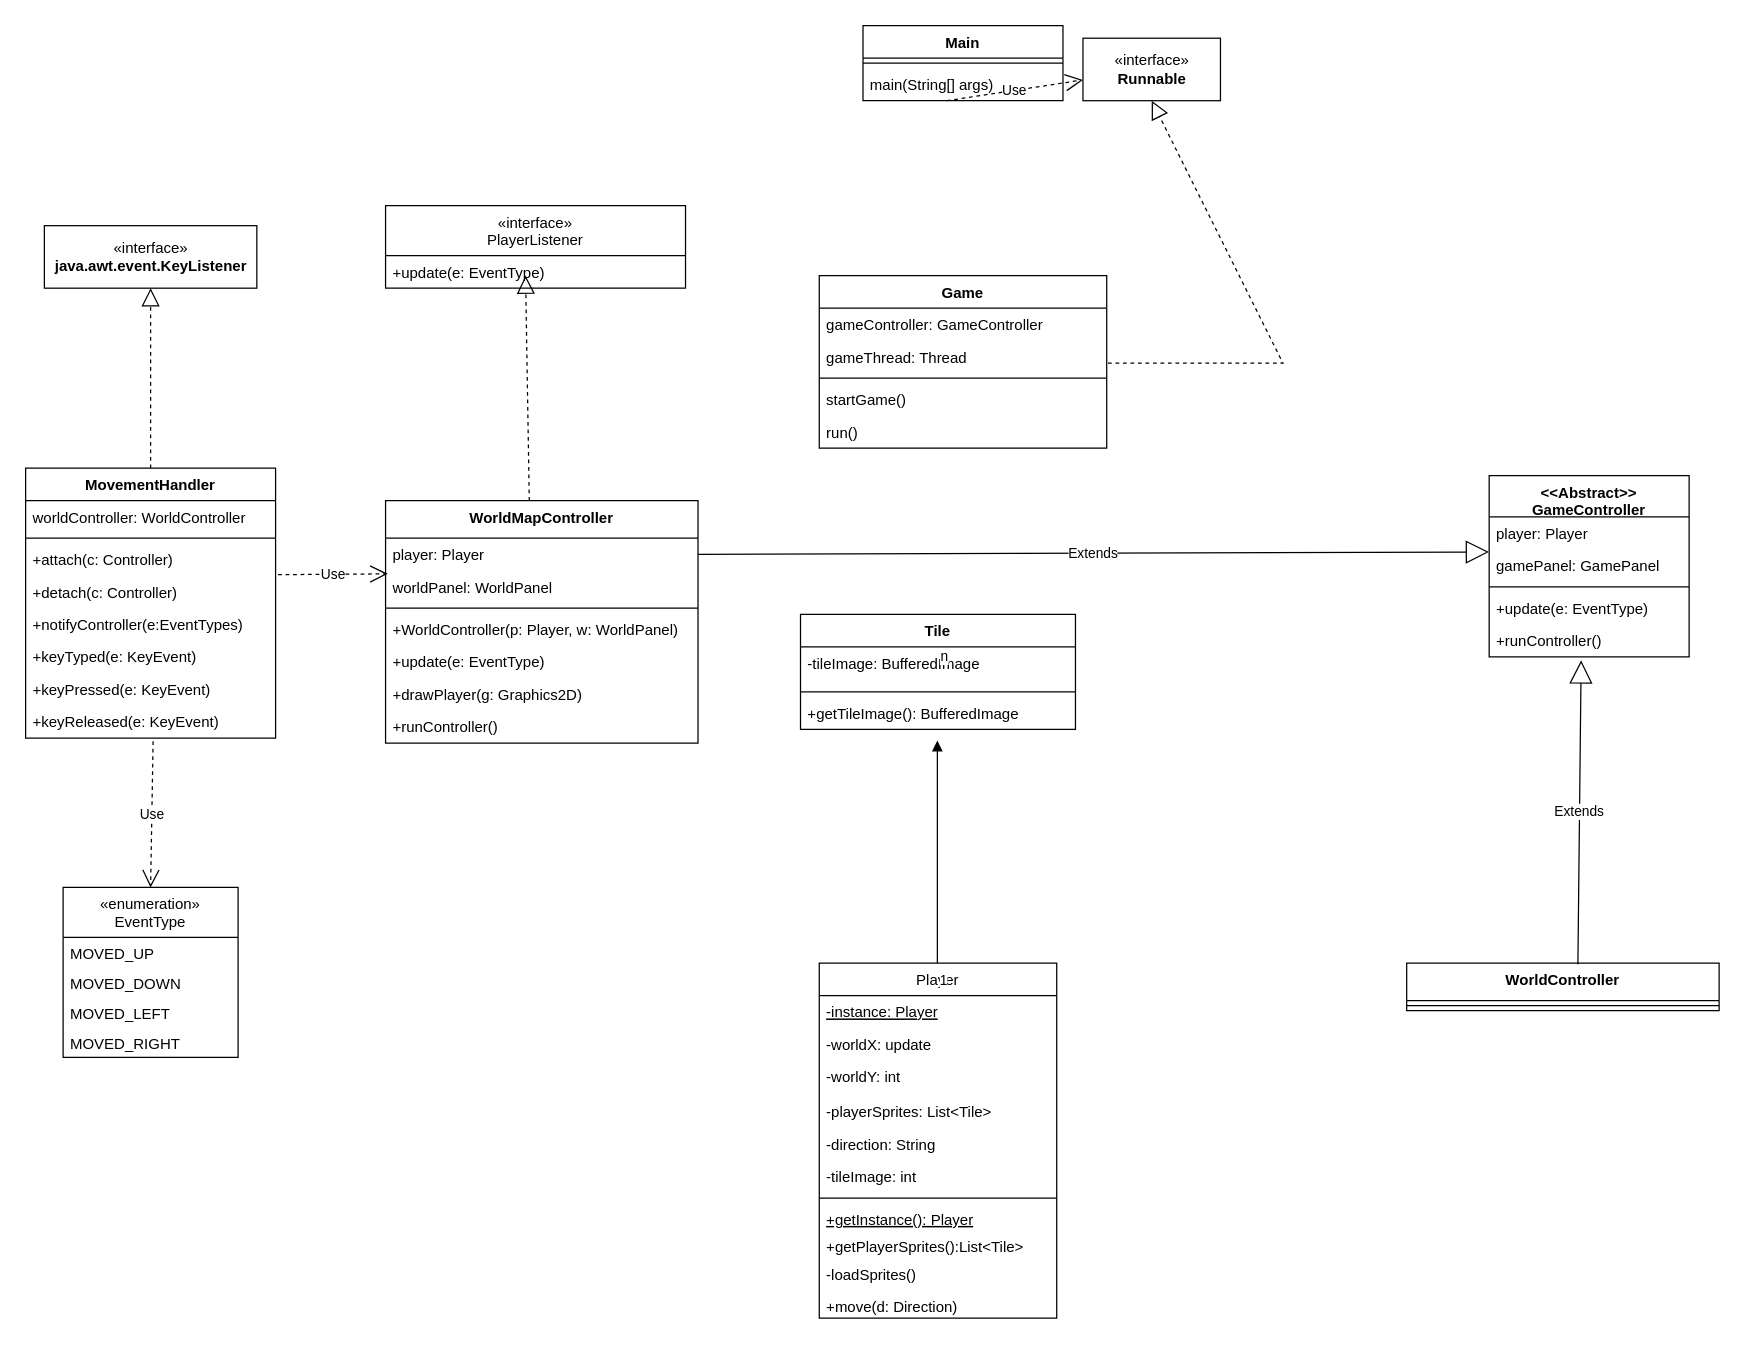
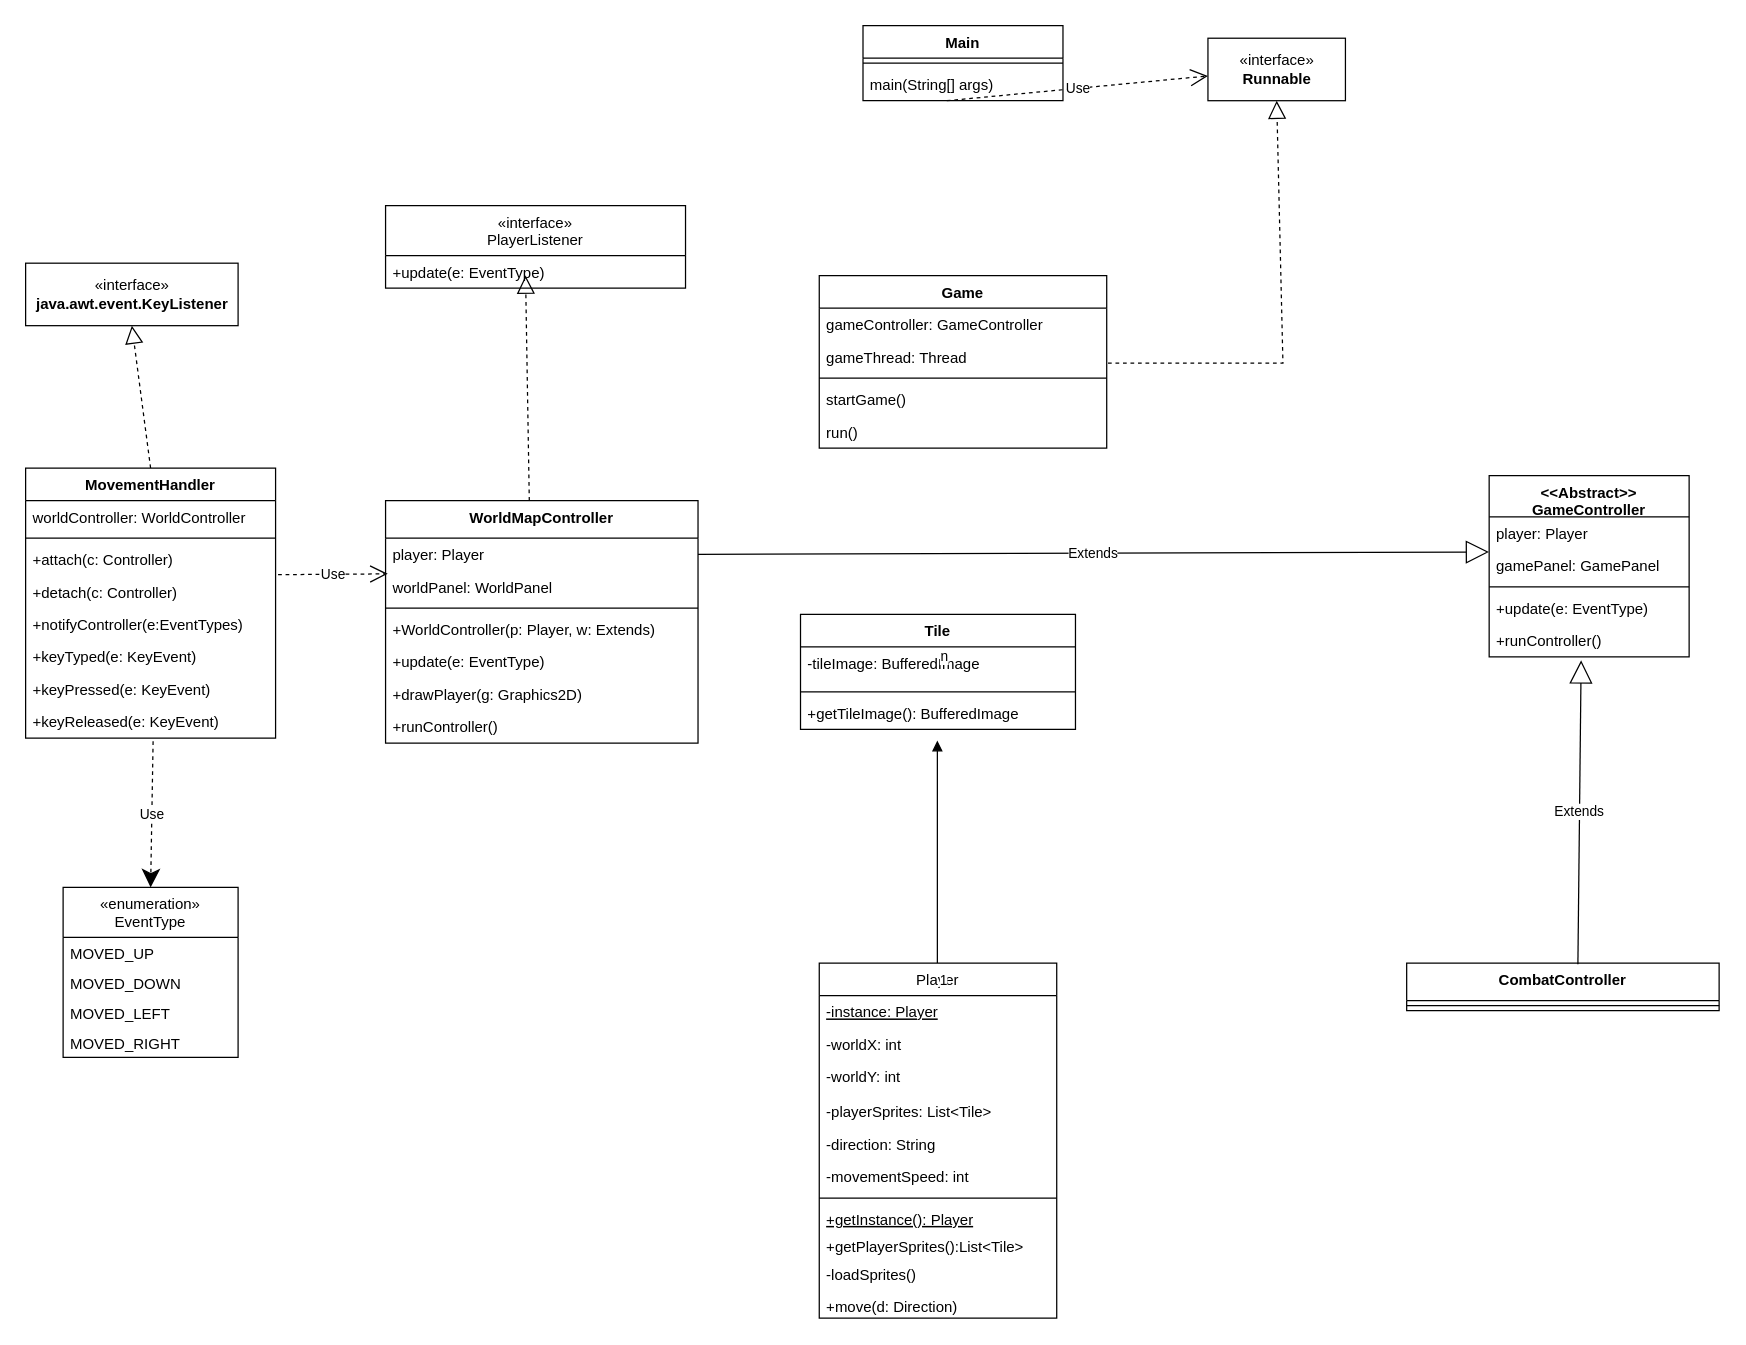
node "«interface» Runnable": moved (1152, 69) -> (1277, 69)
node "«interface» java.awt.event.KeyListener": moved (151, 257) -> (132, 294)
node "+WorldController(p: Player, w: WorldPanel)": label "+WorldController(p: Player, w: WorldPanel)" -> "+WorldController(p: Player, w: Extends)"
edge "+keyReleased(e: KeyEvent)" -> "«enumeration» EventType": arrowhead open -> classic
node "WorldController": label "WorldController" -> "CombatController"
node "-worldX: update": label "-worldX: update" -> "-worldX: int"
node "-tileImage: int": label "-tileImage: int" -> "-movementSpeed: int"
